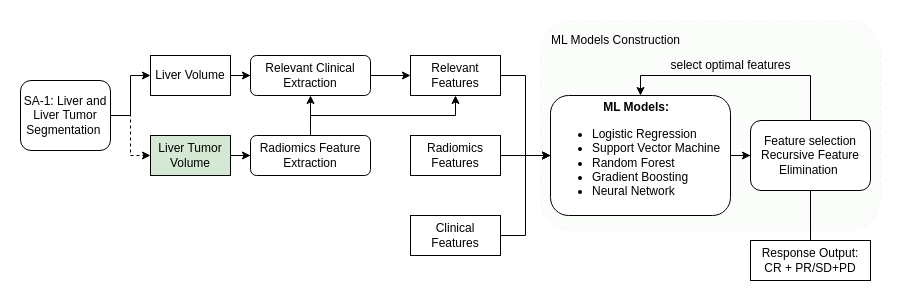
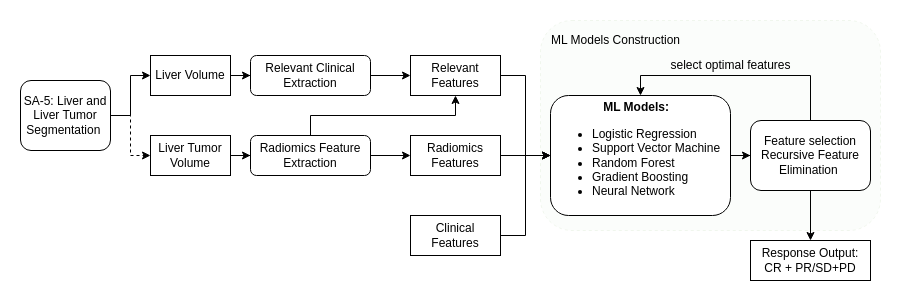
edge "Radiomics Feature Extraction" -> "Relevant Clinical Extraction": now "Radiomics Feature Extraction" -> "Radiomics Features"
node "SA-1: Liver and Liver Tumor Segmentation": label "SA-1: Liver and Liver Tumor Segmentation" -> "SA-5: Liver and Liver Tumor Segmentation"
node "Liver Tumor Volume": fillcolor #d5e8d4 -> #ffffff
edge "Feature selection Recursive Feature Elimination" -- "Response Output: CR + PR/SD+PD": arrowhead none -> classic
